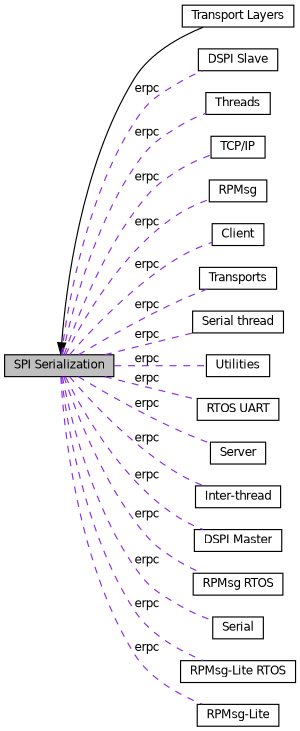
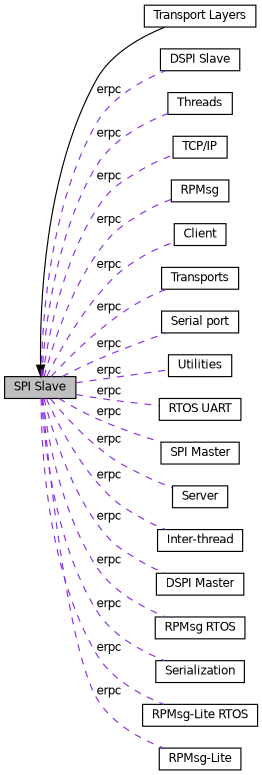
node "Serial thread": label "Serial thread" -> "Serial port"
node "SPI Serialization": label "SPI Serialization" -> "SPI Slave"
node "SPI Master": added
node "Serial": label "Serial" -> "Serialization"
